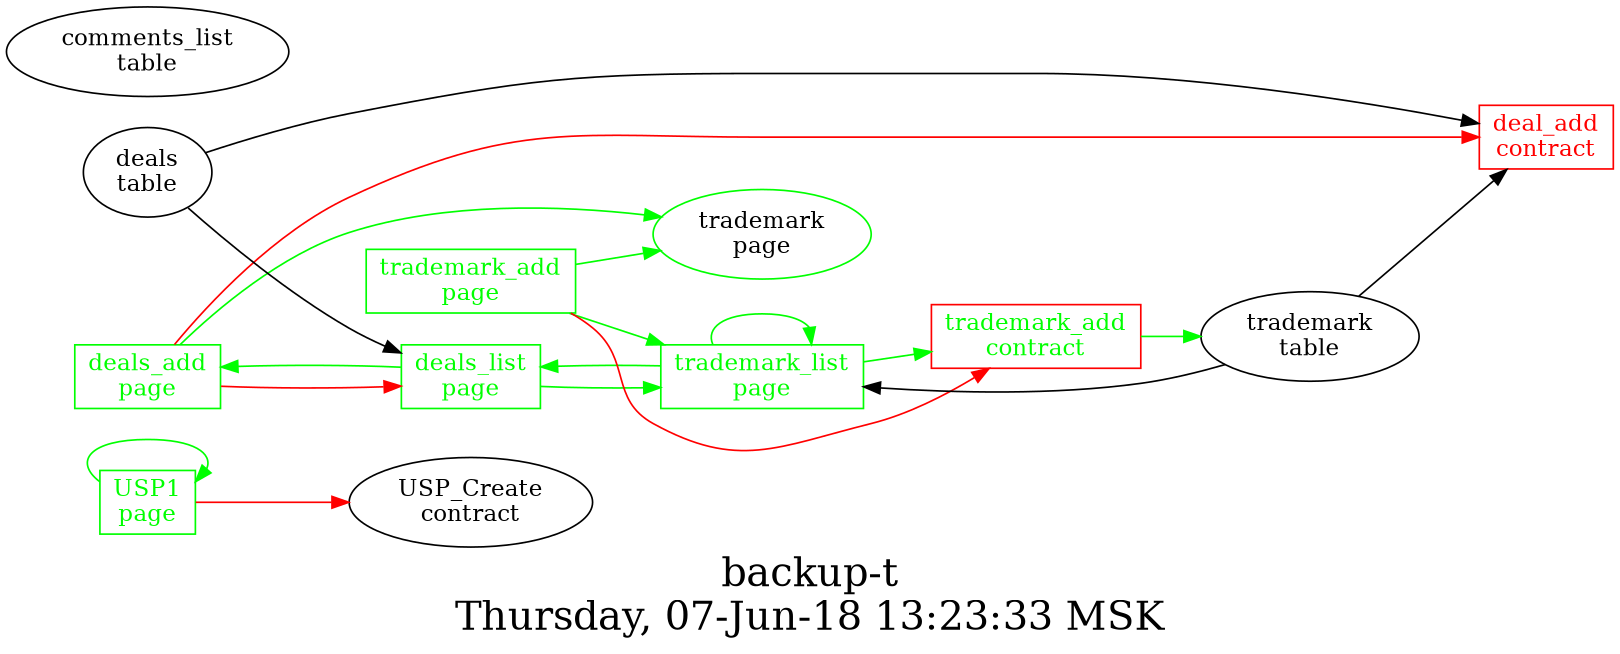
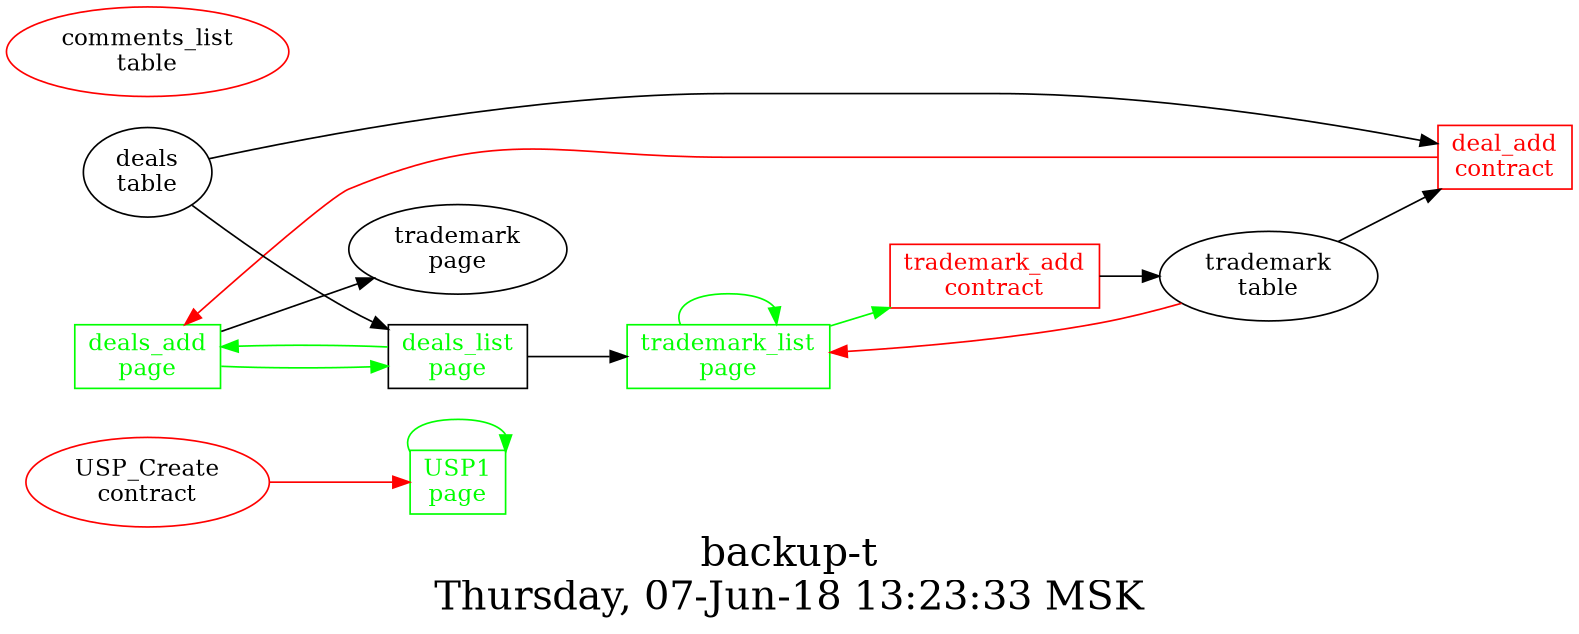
node "comments_list table": color black -> red
edge "deals_add page" -> "deal_add contract": reversed
edge "deals_add page" -> "trademark page": color green -> black
node "trademark page": color green -> black
node "trademark_add page": removed
node "trademark_add contract": fontcolor green -> red
edge "trademark_add contract" -> "trademark table": color green -> black
edge "trademark_list page" -> "deals_list page": removed
node "deals_list page": color green -> black
edge "deals_add page" -> "deals_list page": color red -> green
edge "deals_list page" -> "trademark_list page": color green -> black
edge "trademark table" -> "trademark_list page": color black -> red
edge "USP1 page" -> "USP_Create contract": reversed
node "USP_Create contract": color black -> red
